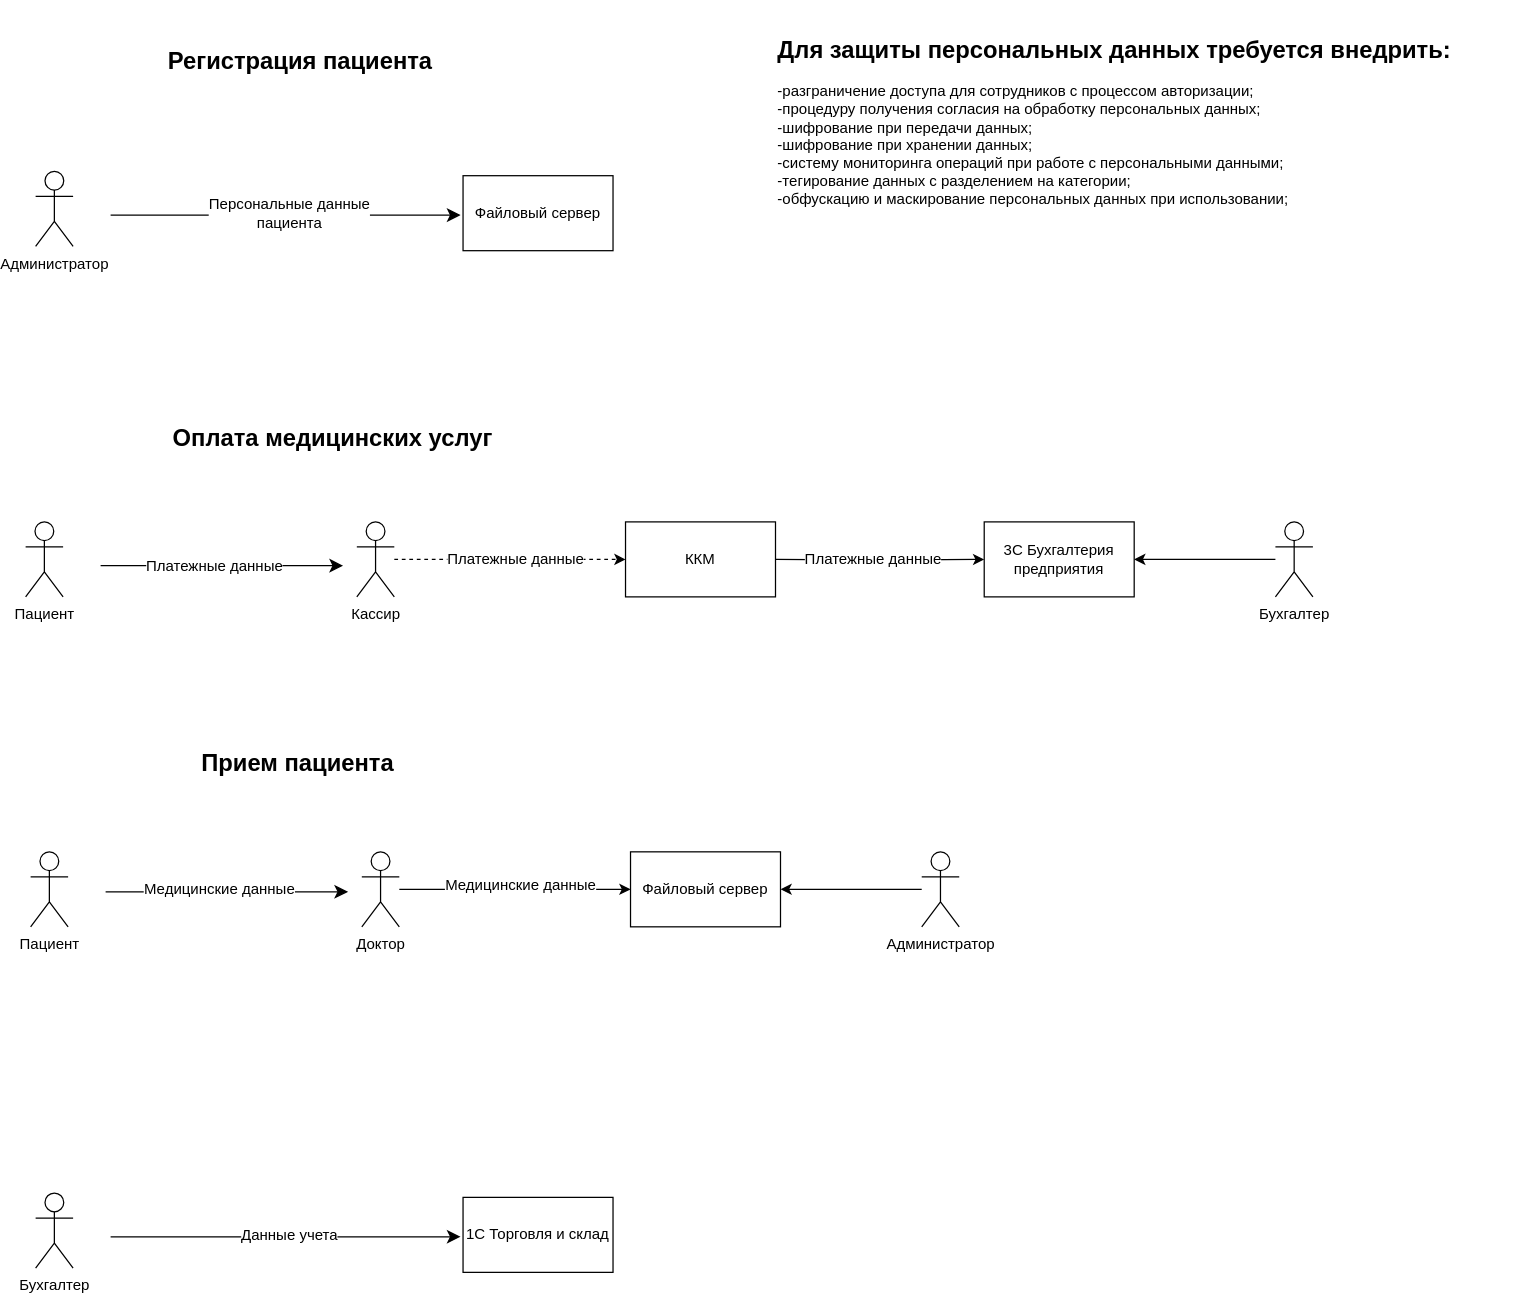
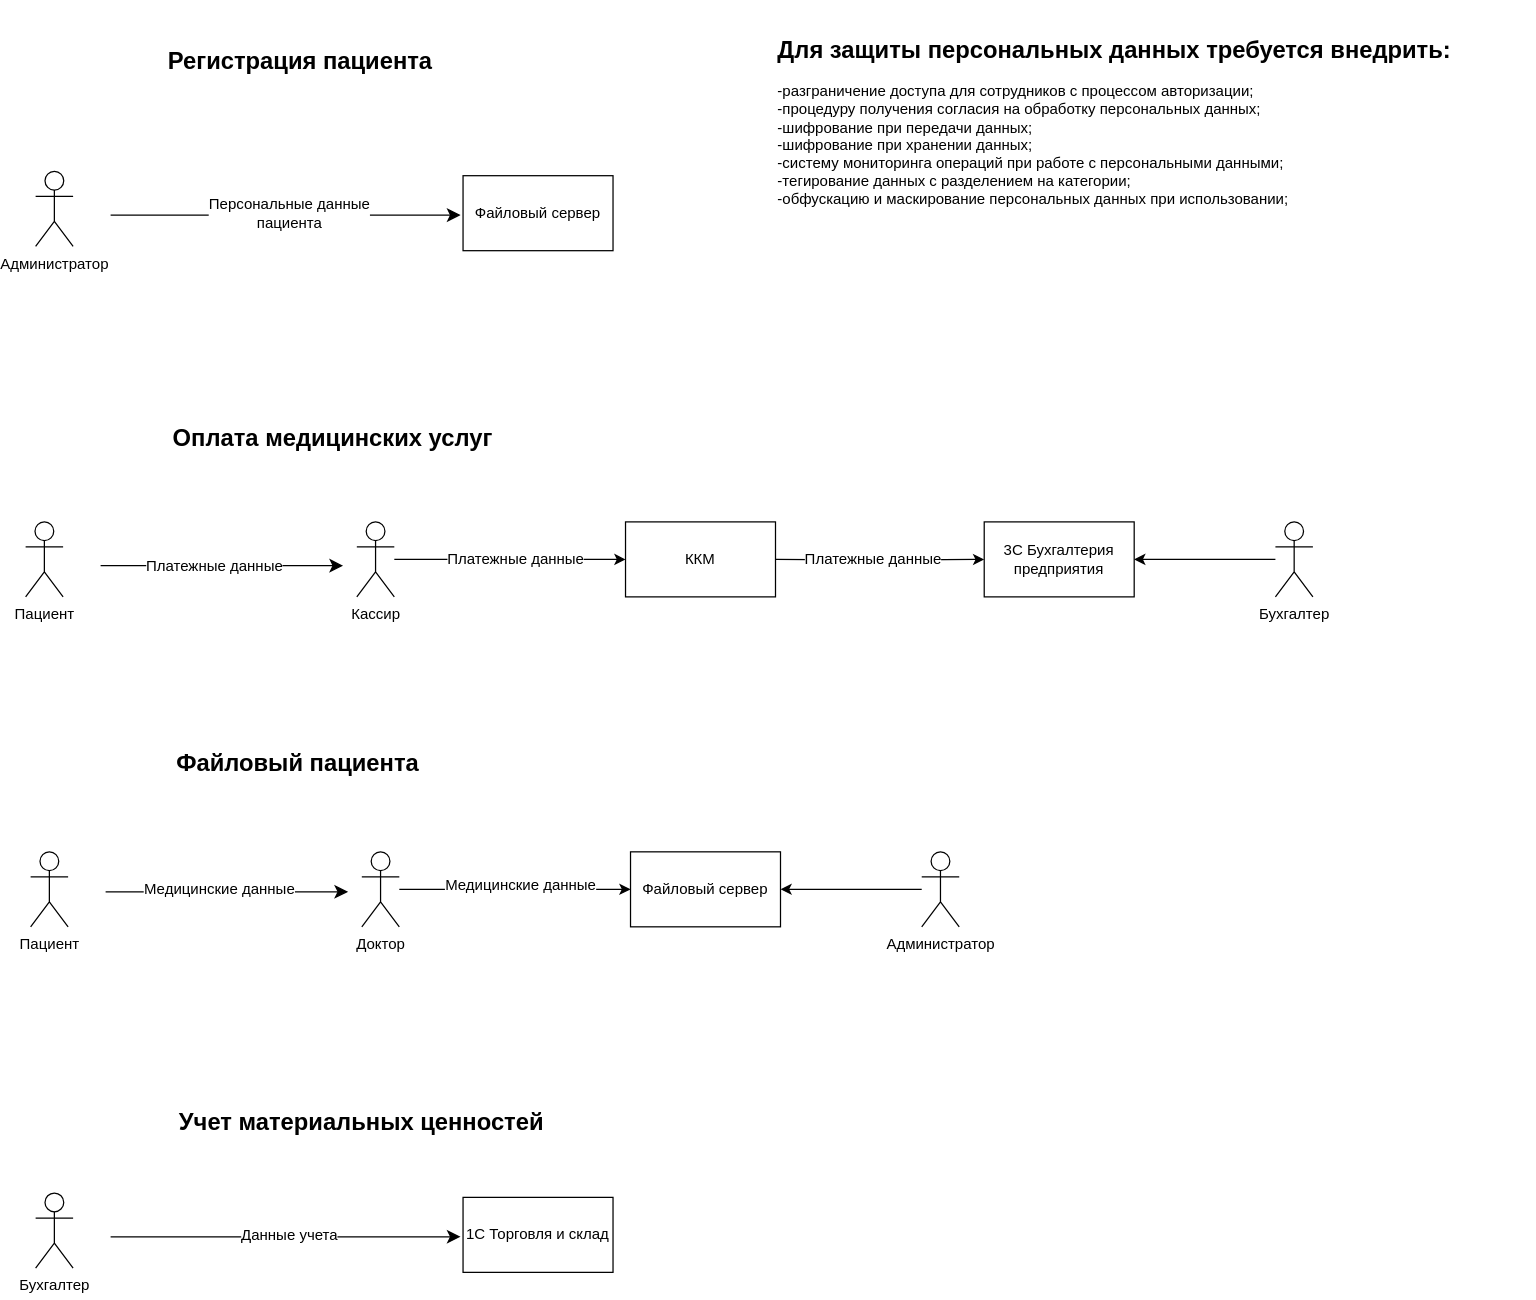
edge "Кассир" -> "ККМ": style dashed -> solid
node "Прием пациента": label "Прием пациента" -> "Файловый пациента"
node "Учет материальных ценностей": added
